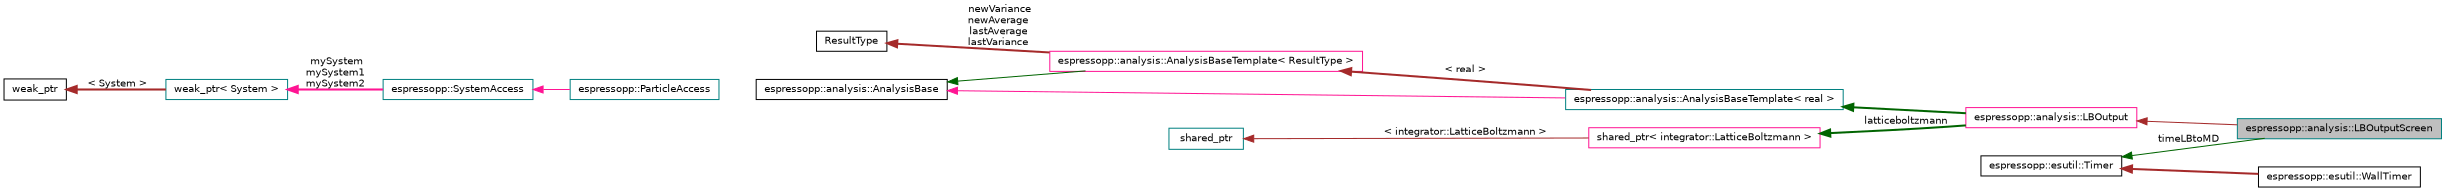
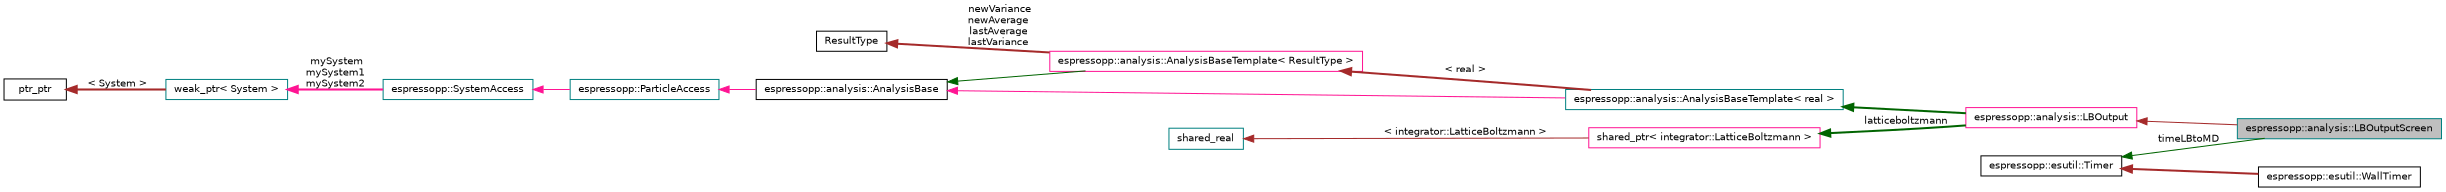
node "weak_ptr": label "weak_ptr" -> "ptr_ptr"
edge "espressopp::analysis::AnalysisBase" -> "espressopp::ParticleAccess": added
node "shared_ptr": label "shared_ptr" -> "shared_real"
